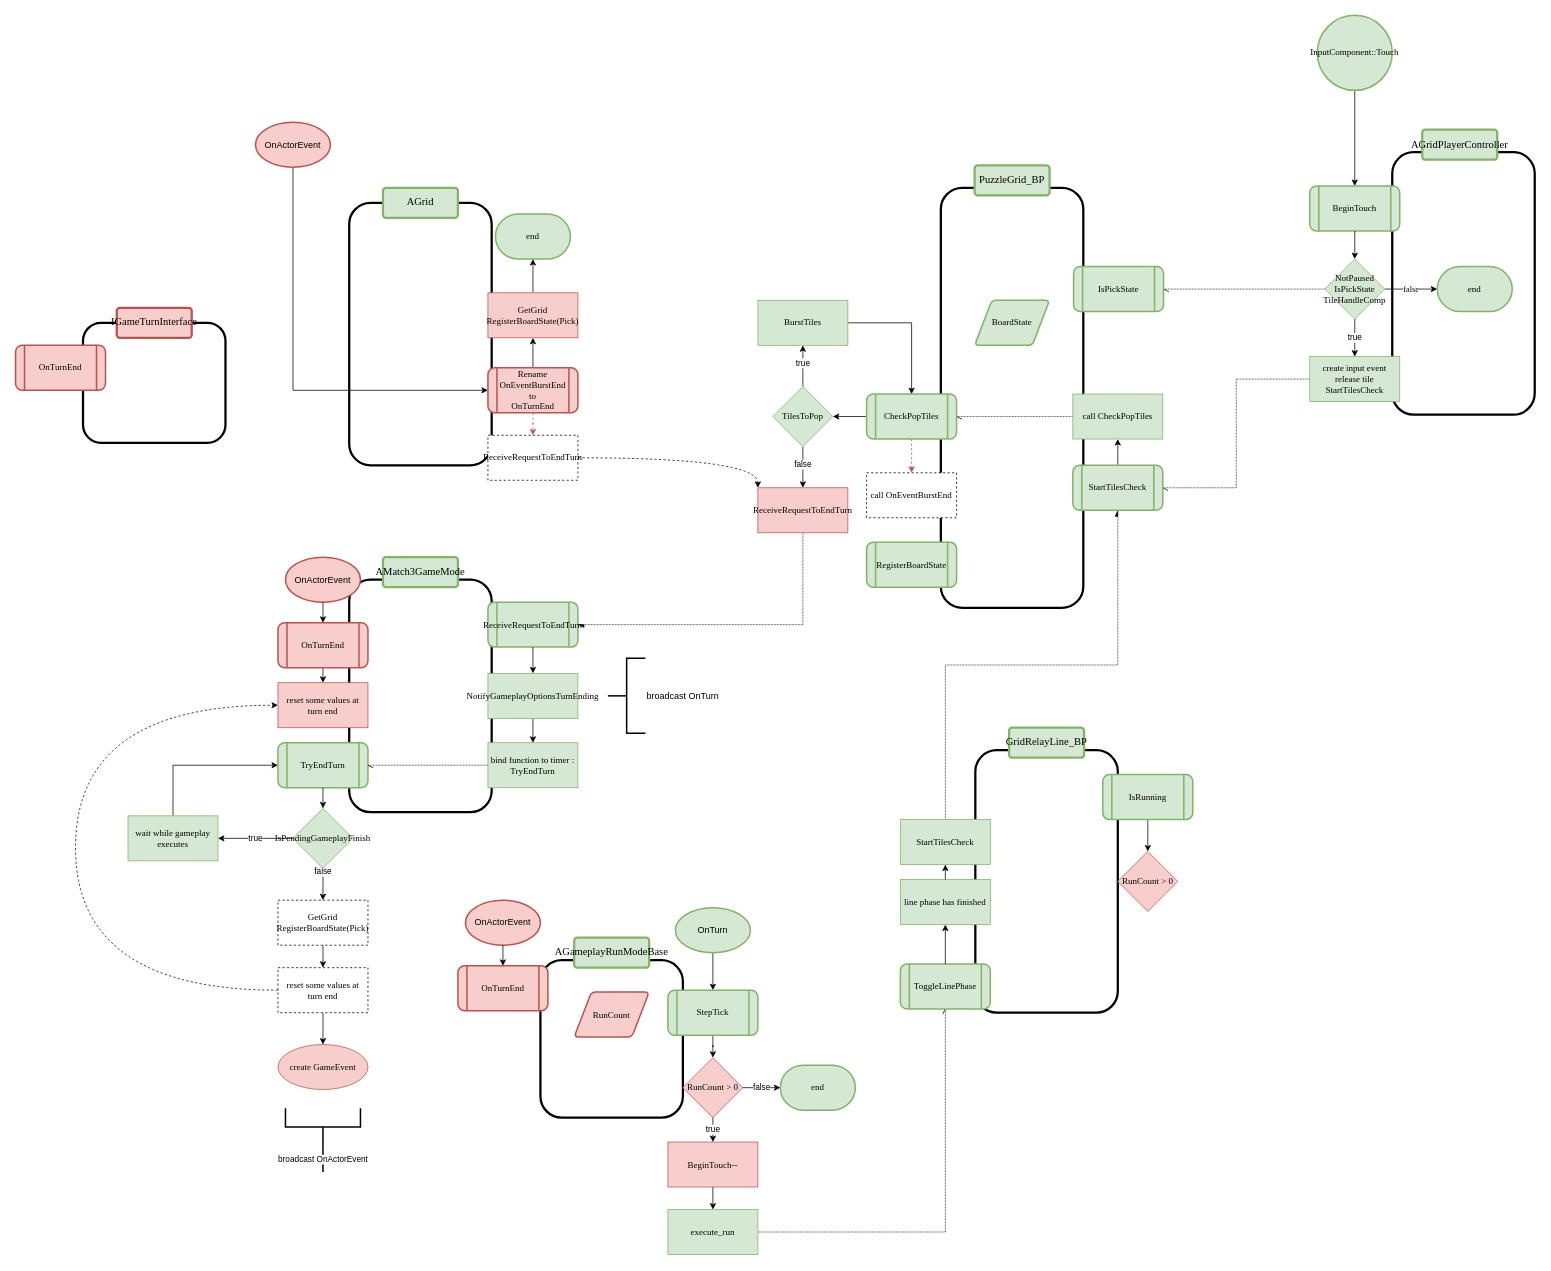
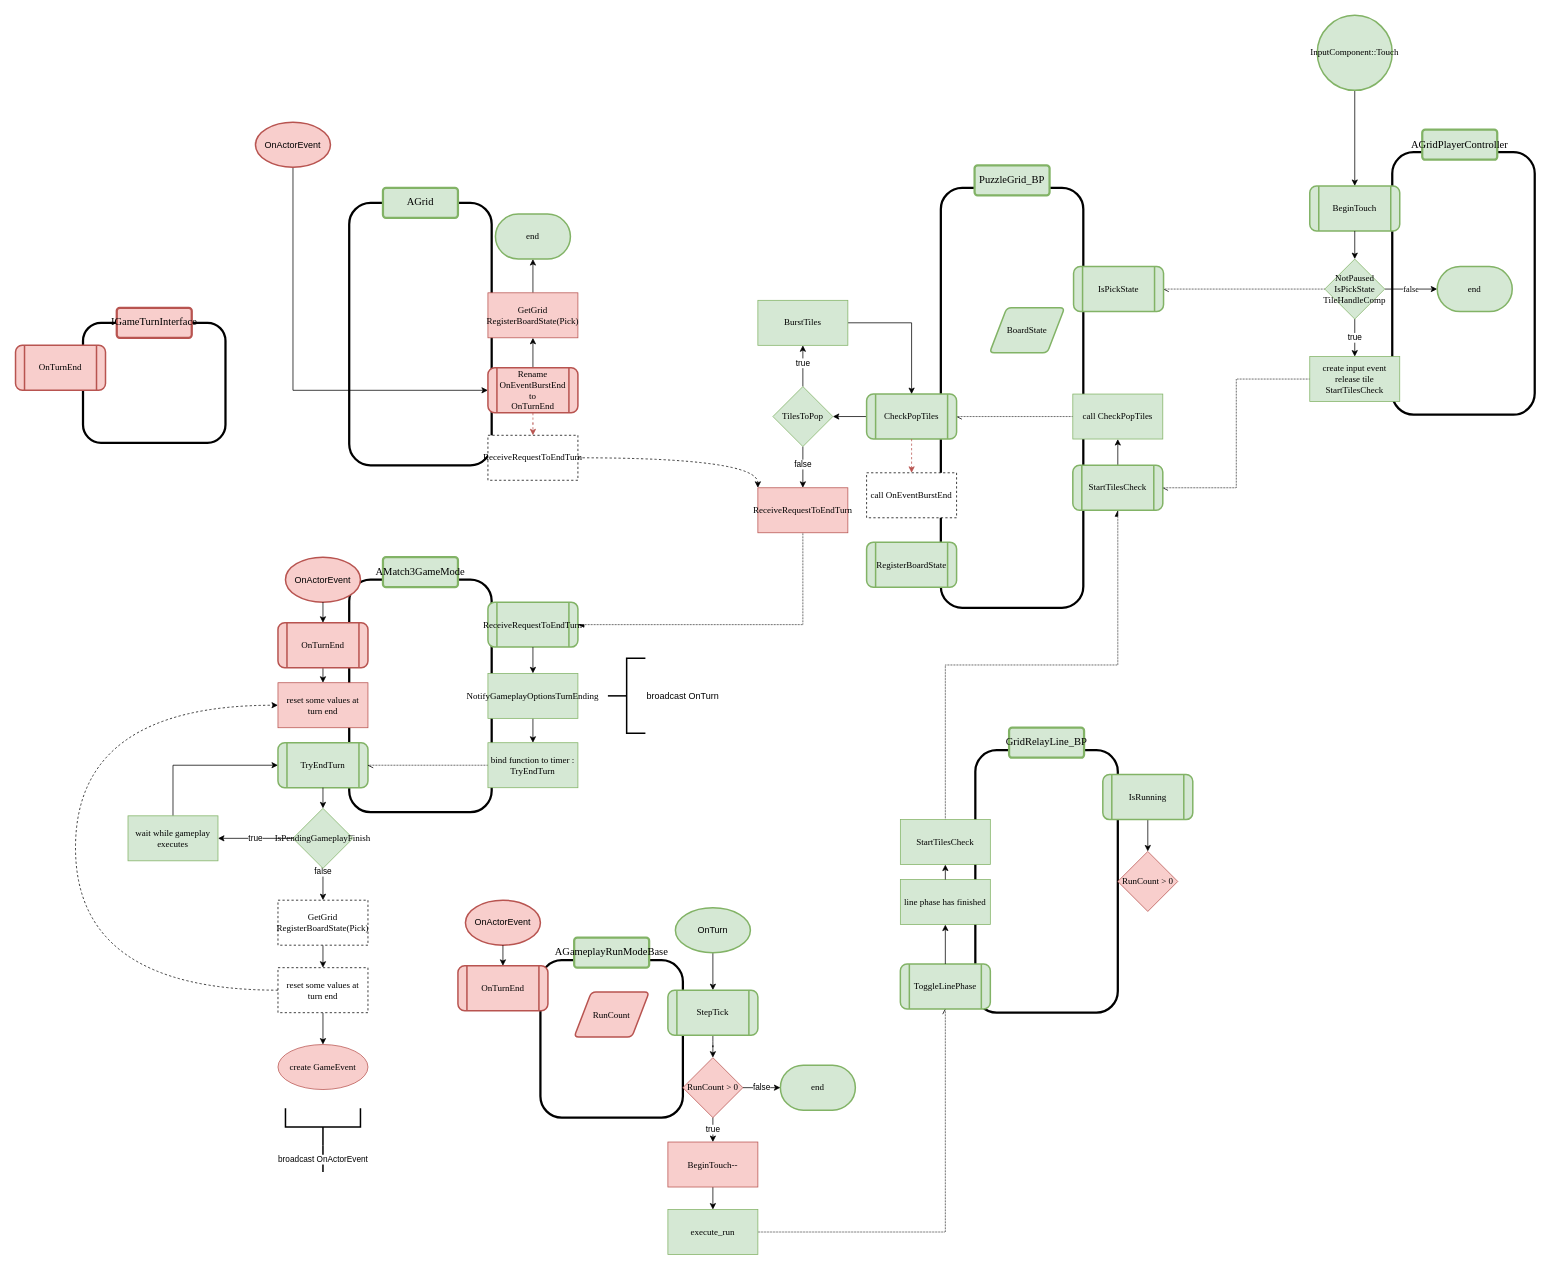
node "BoardState": moved (1012, 323) -> (1027, 330)
